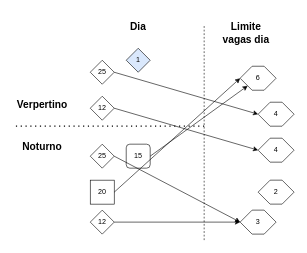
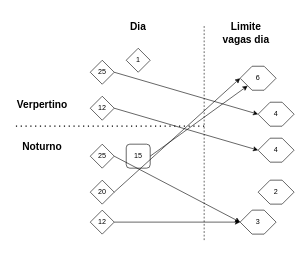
node "1": fillcolor #dae8fc -> #ffffff
node "20": shape rectangle -> diamond
